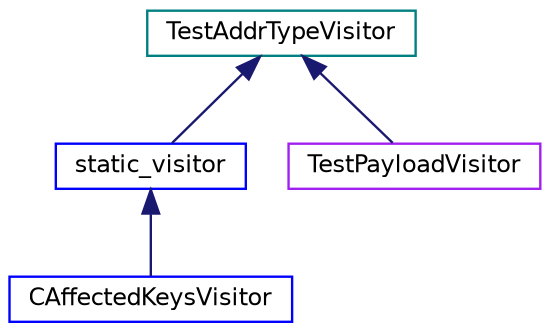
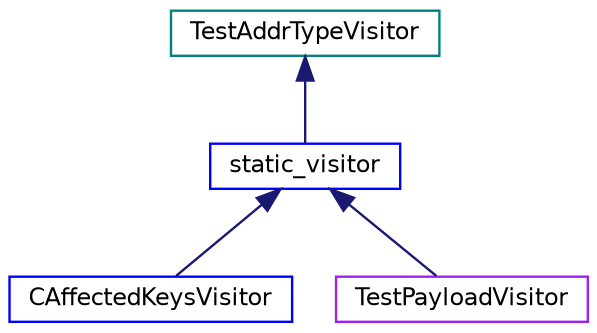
edge "TestPayloadVisitor" -> "TestAddrTypeVisitor": now "TestPayloadVisitor" -> "static_visitor"
